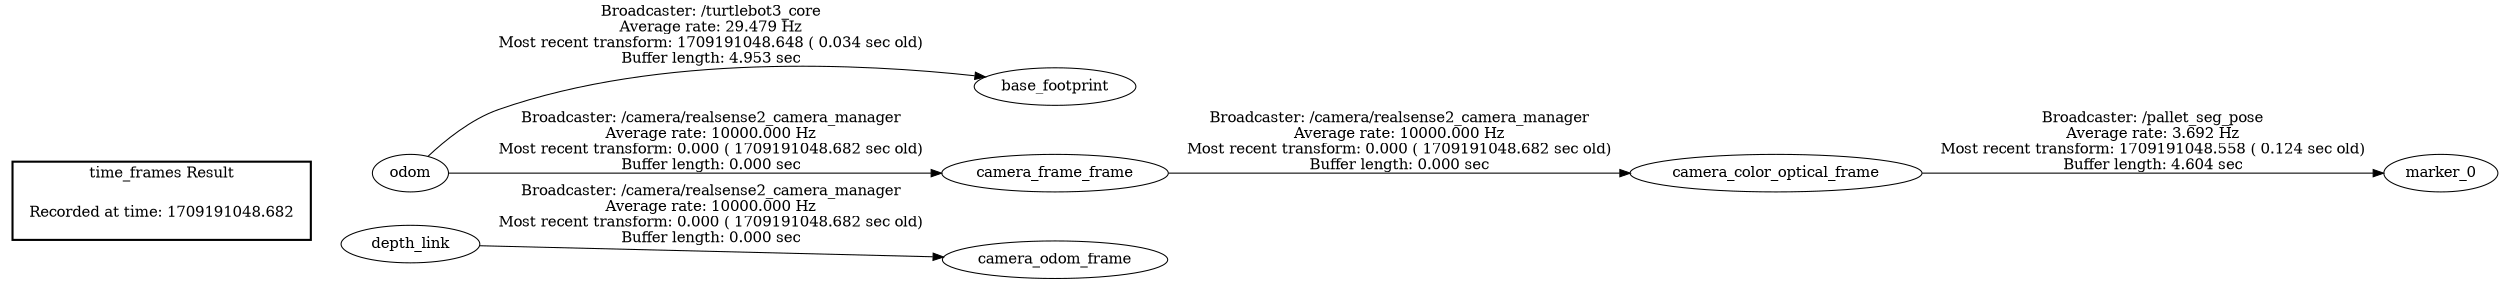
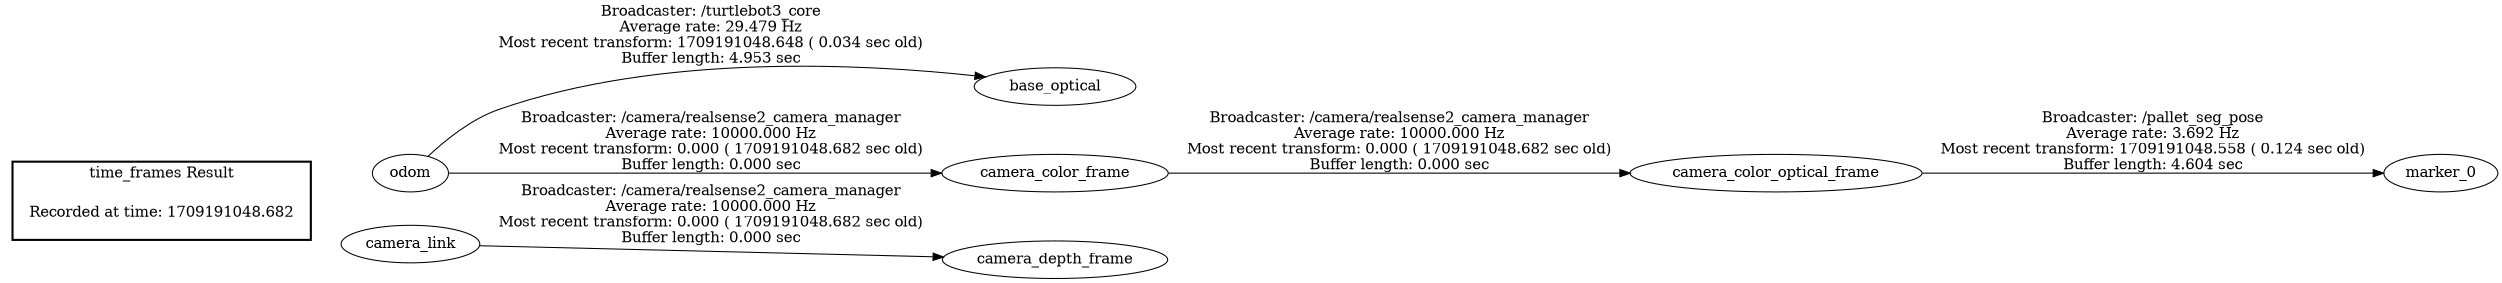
node "base_footprint": label "base_footprint" -> "base_optical"
node "camera_frame_frame": label "camera_frame_frame" -> "camera_color_frame"
node "depth_link": label "depth_link" -> "camera_link"
node "camera_odom_frame": label "camera_odom_frame" -> "camera_depth_frame"
